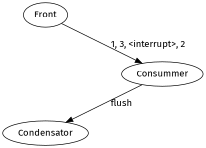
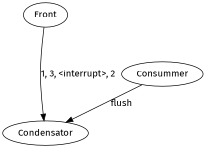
edge "Front" -> "Consummer": now "Front" -> "Condensator"
